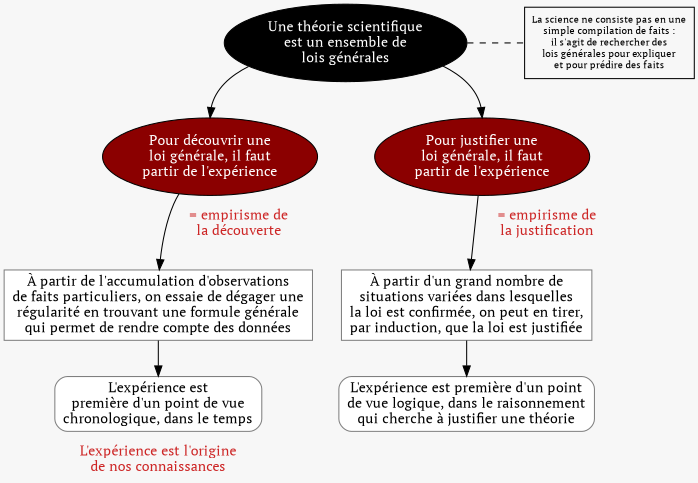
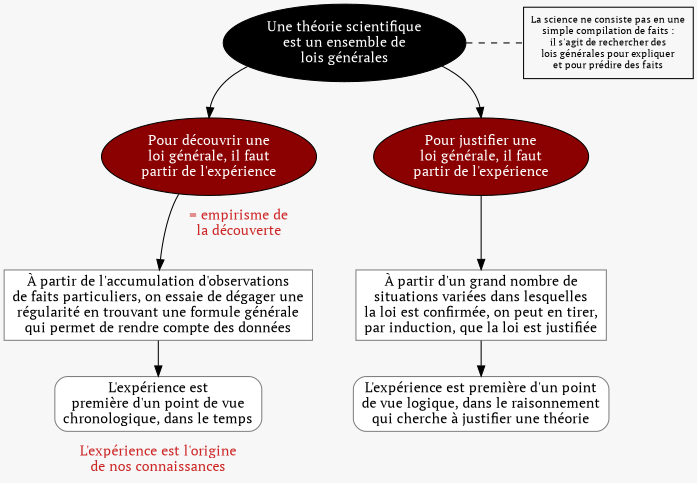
node "= empirisme de la justification": removed
